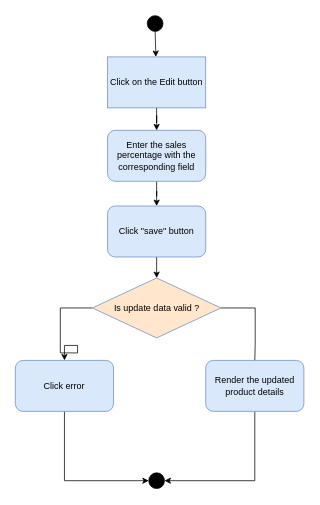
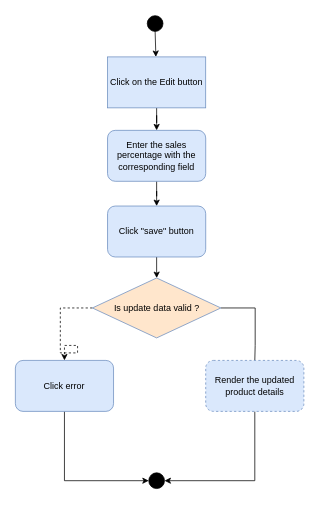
edge "Is update data valid ?" -> "Click error": style solid -> dashed
node "Render the updated product details": style solid -> dashed
